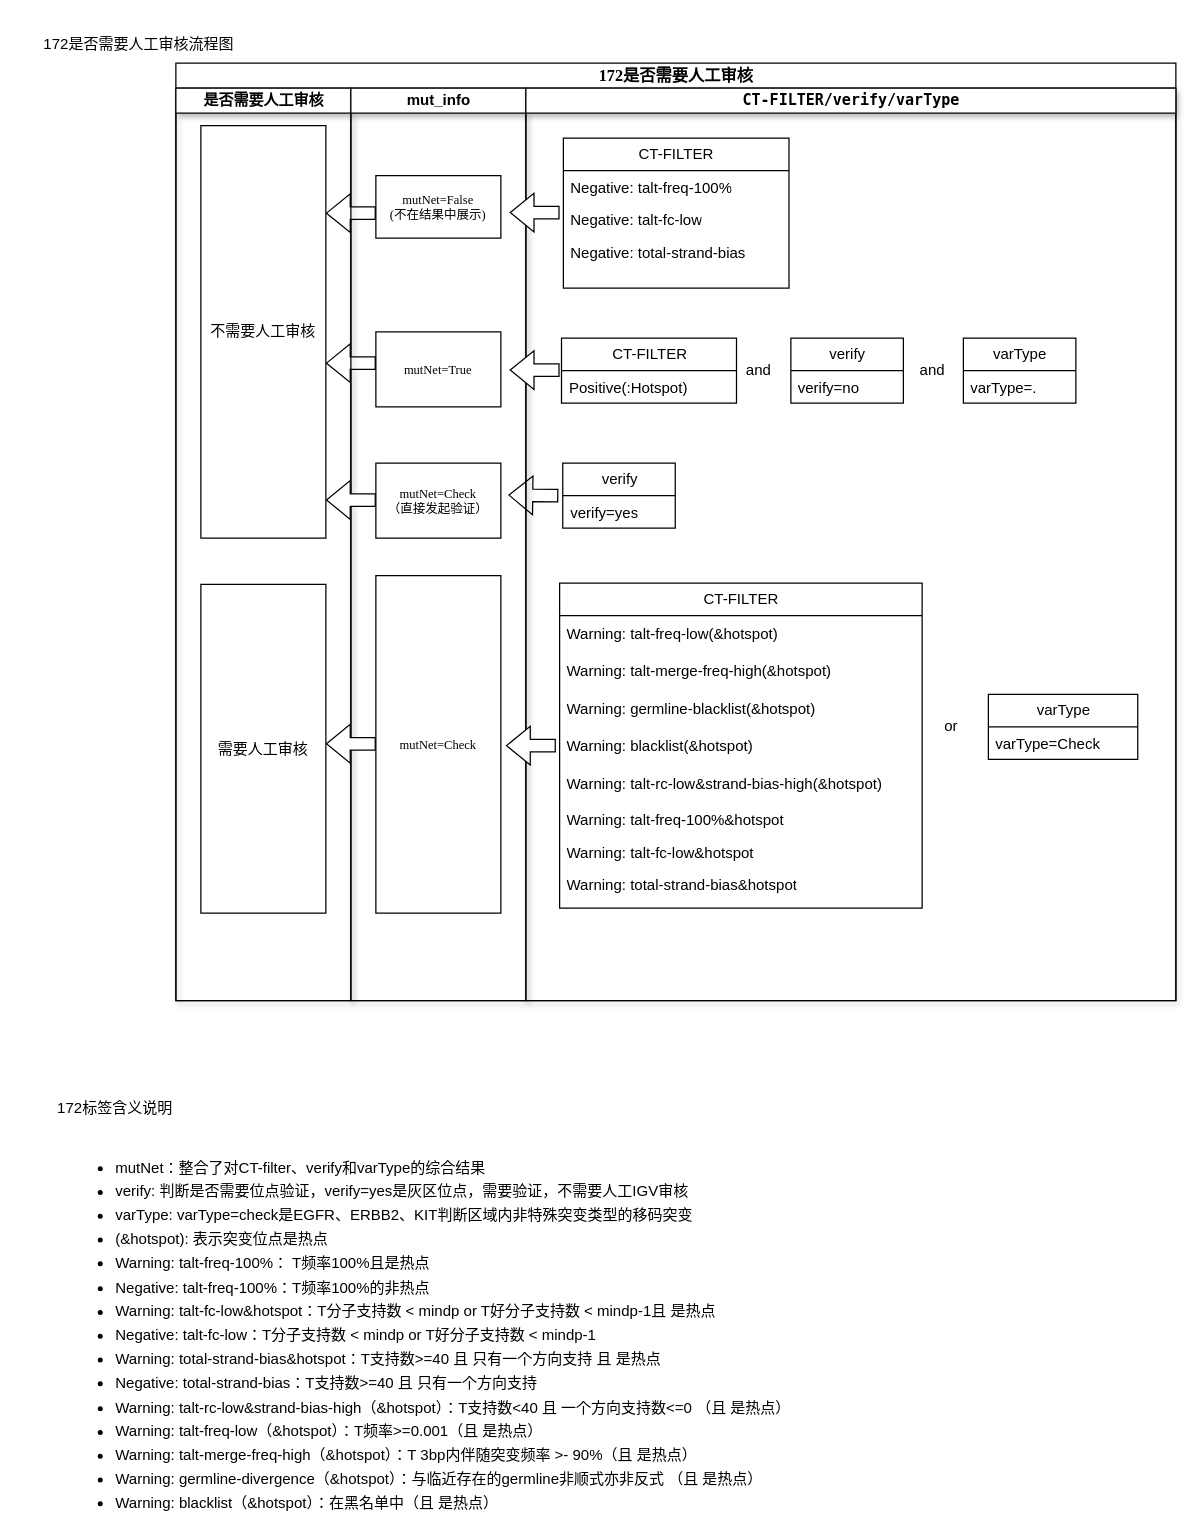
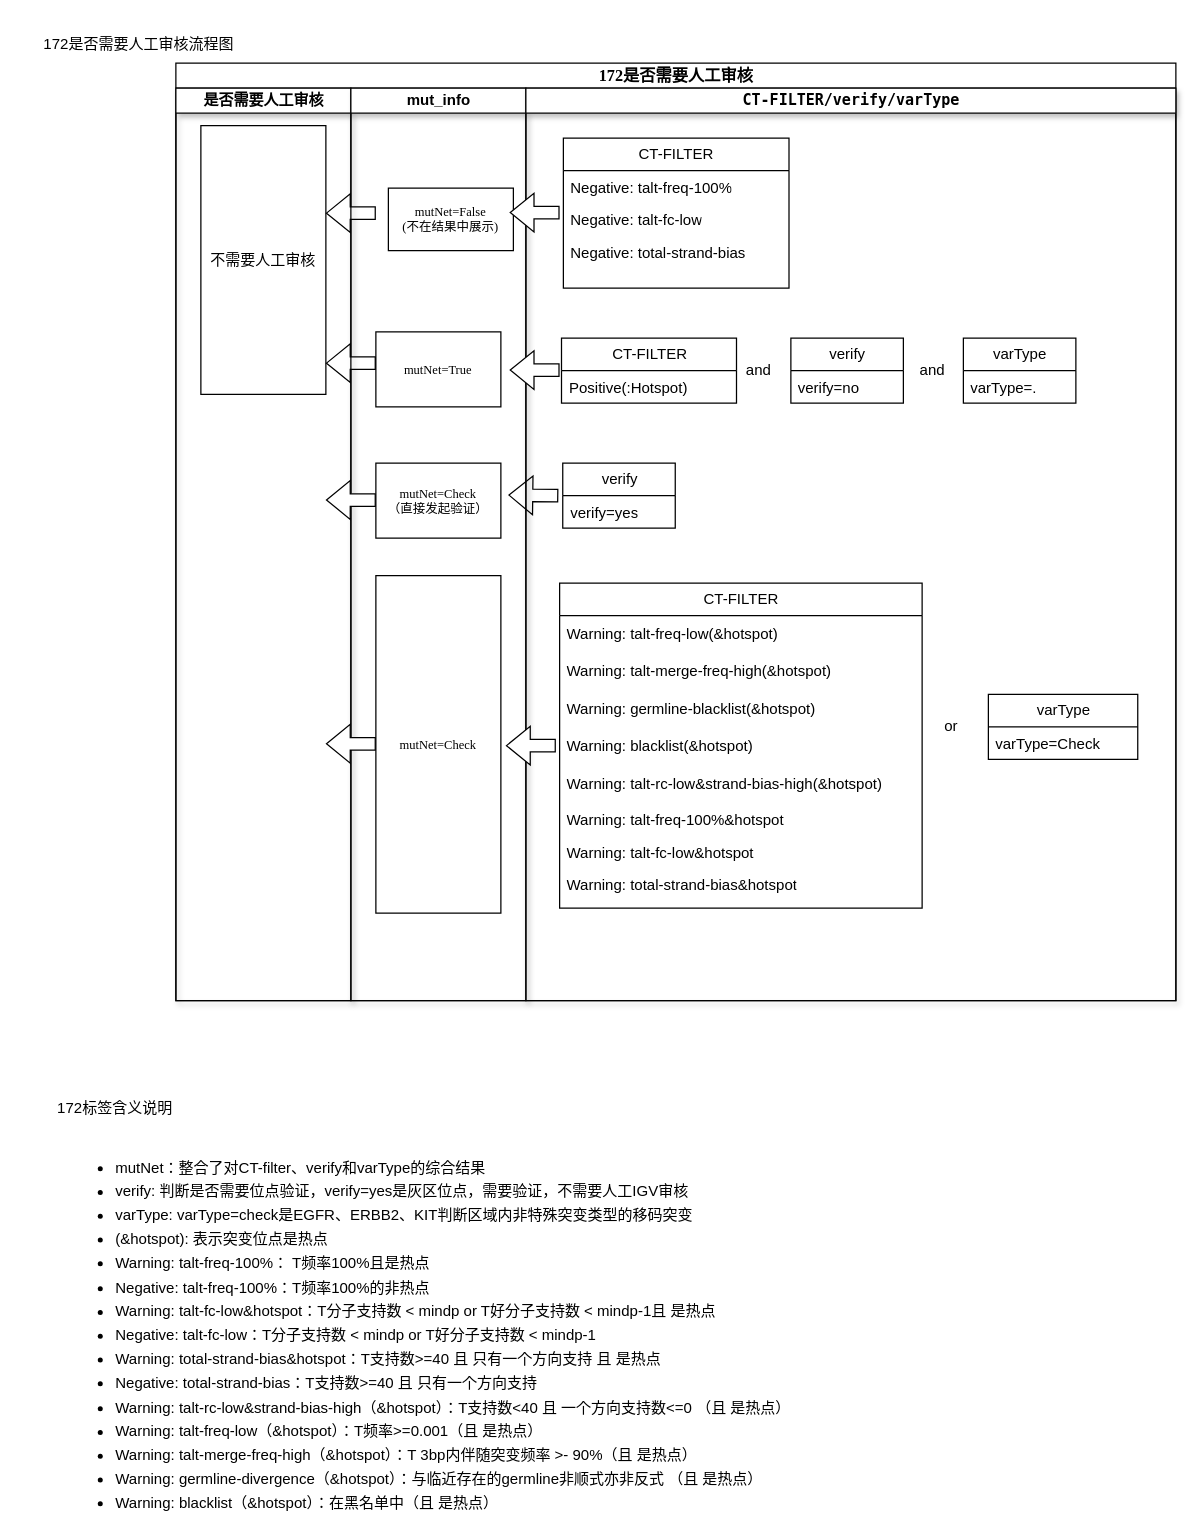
node "mutNet=False (不在结果中展示)": moved (438, 207) -> (451, 219)
node "不需要人工审核": size 125x413 -> 125x269
node "需要人工审核": removed
